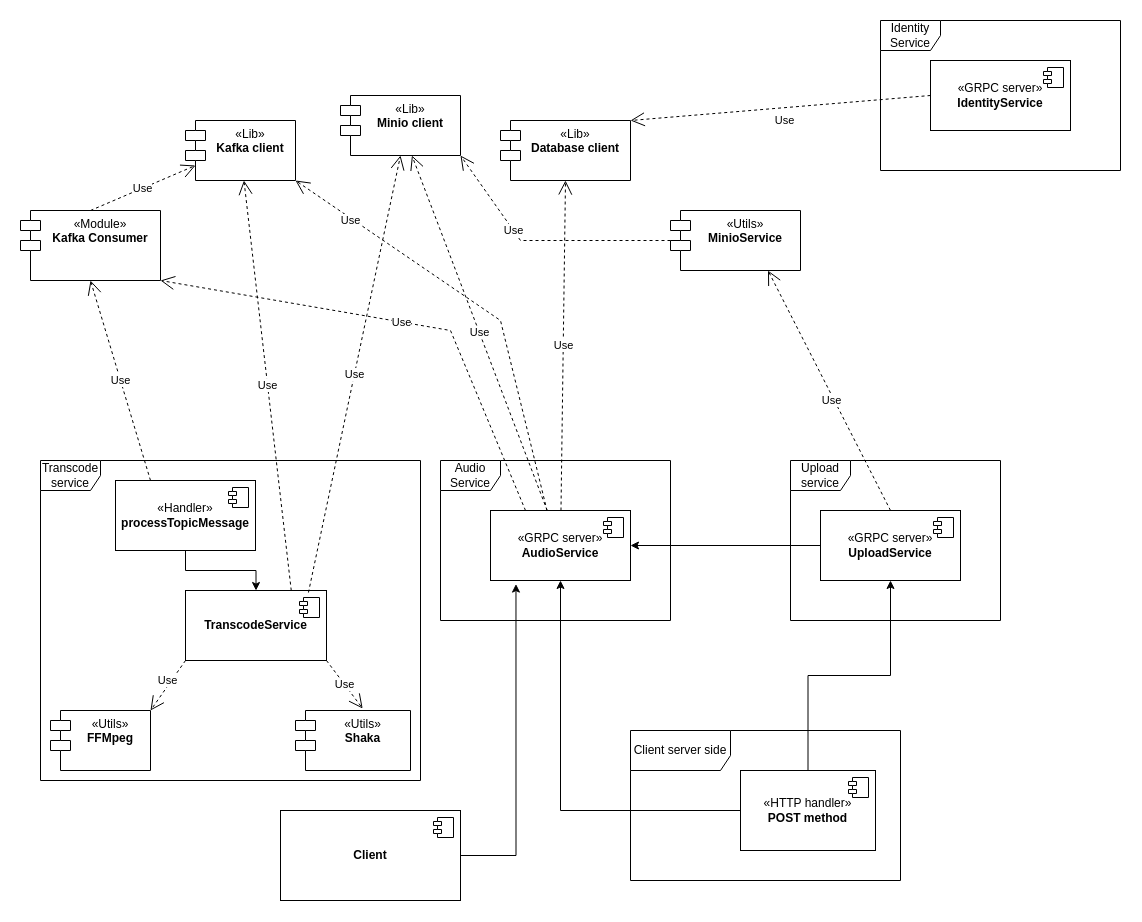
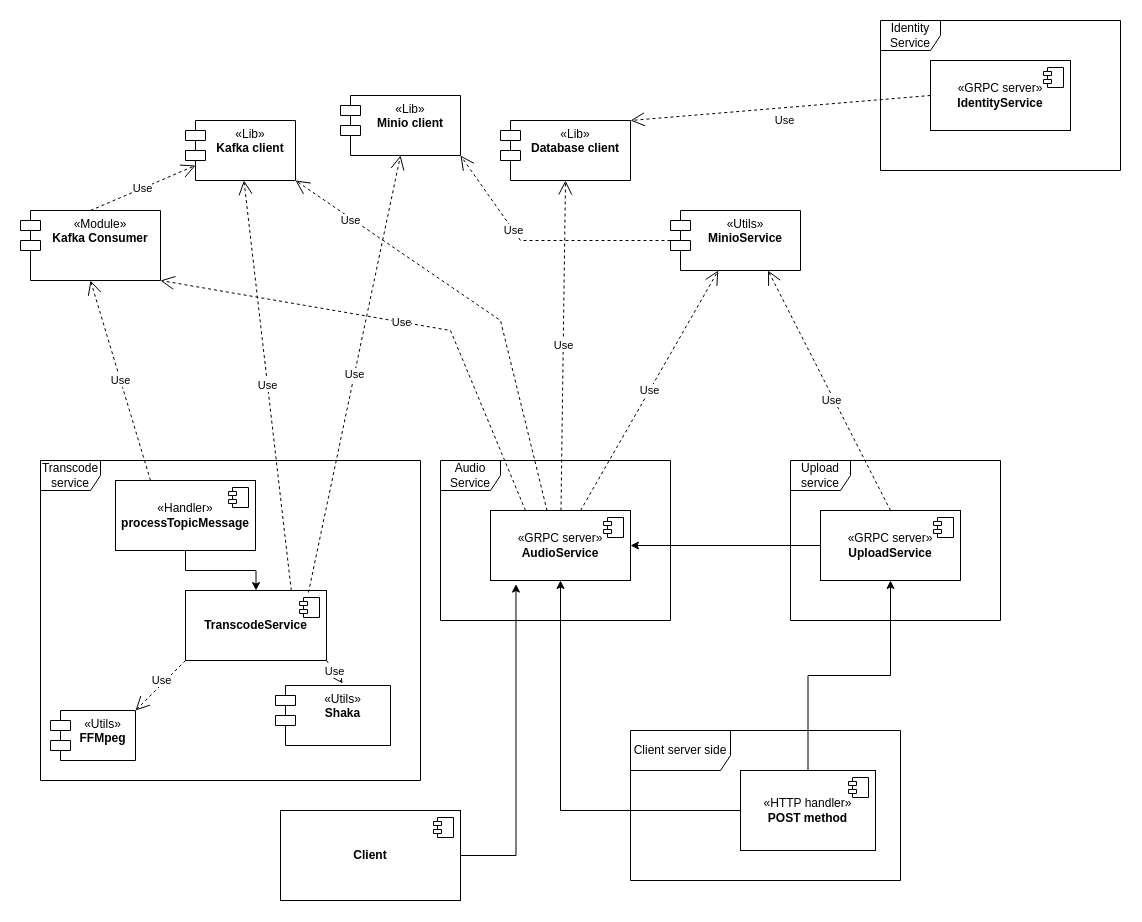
edge "«GRPC server» AudioService" -> "«Lib» Minio client": now "«GRPC server» AudioService" -> "«Utils» MinioService"
node "«Utils» FFMpeg": size 100x60 -> 85x50
node "«Utils» Shaka": moved (353, 741) -> (333, 716)
